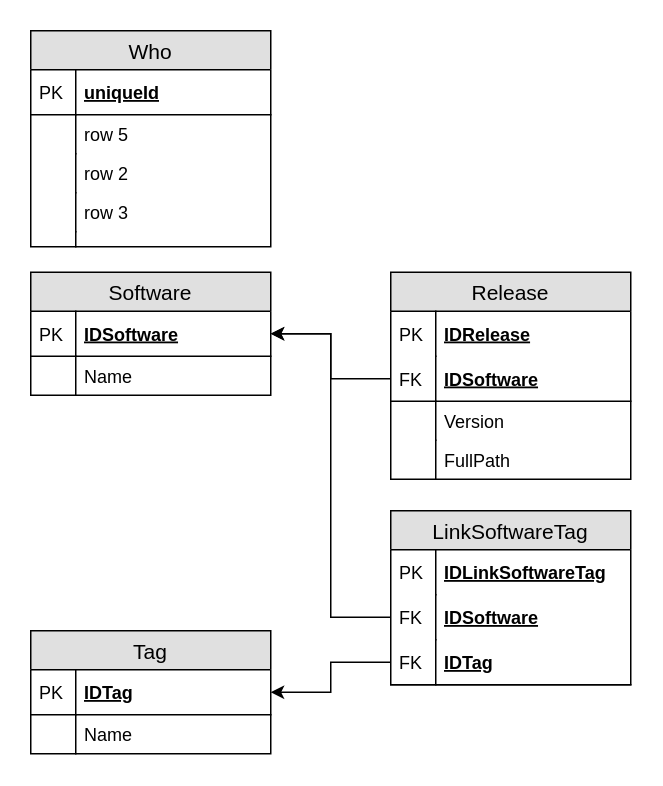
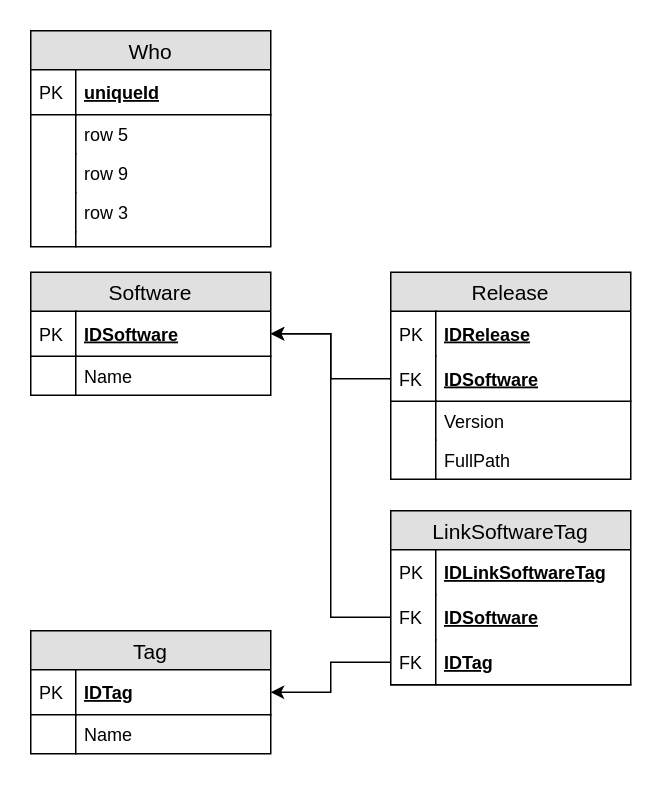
node "row 2": label "row 2" -> "row 9"
